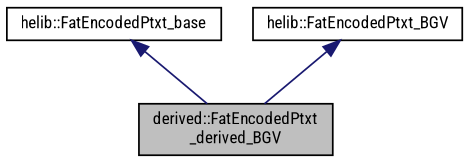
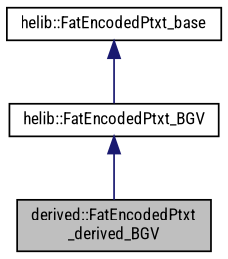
edge "derived::FatEncodedPtxt _derived_BGV" -> "helib::FatEncodedPtxt_base": now "helib::FatEncodedPtxt_BGV" -> "helib::FatEncodedPtxt_base"
